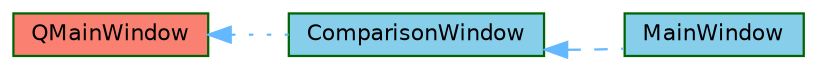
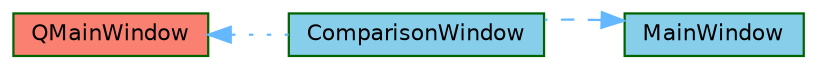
edge "MainWindow" -> "ComparisonWindow": reversed
